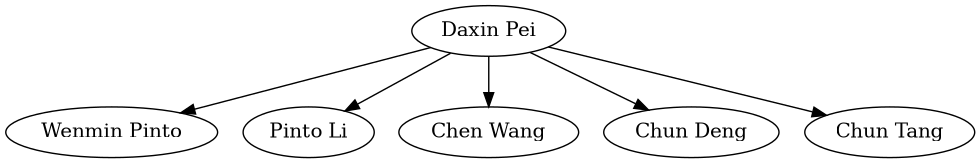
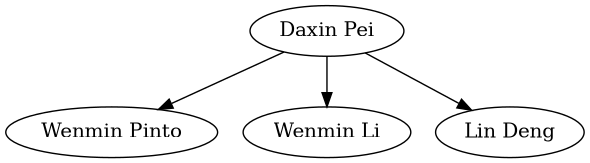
node "Pinto Li": label "Pinto Li" -> "Wenmin Li"
node "Chen Wang": removed
node "Chun Deng": label "Chun Deng" -> "Lin Deng"
node "Chun Tang": removed
